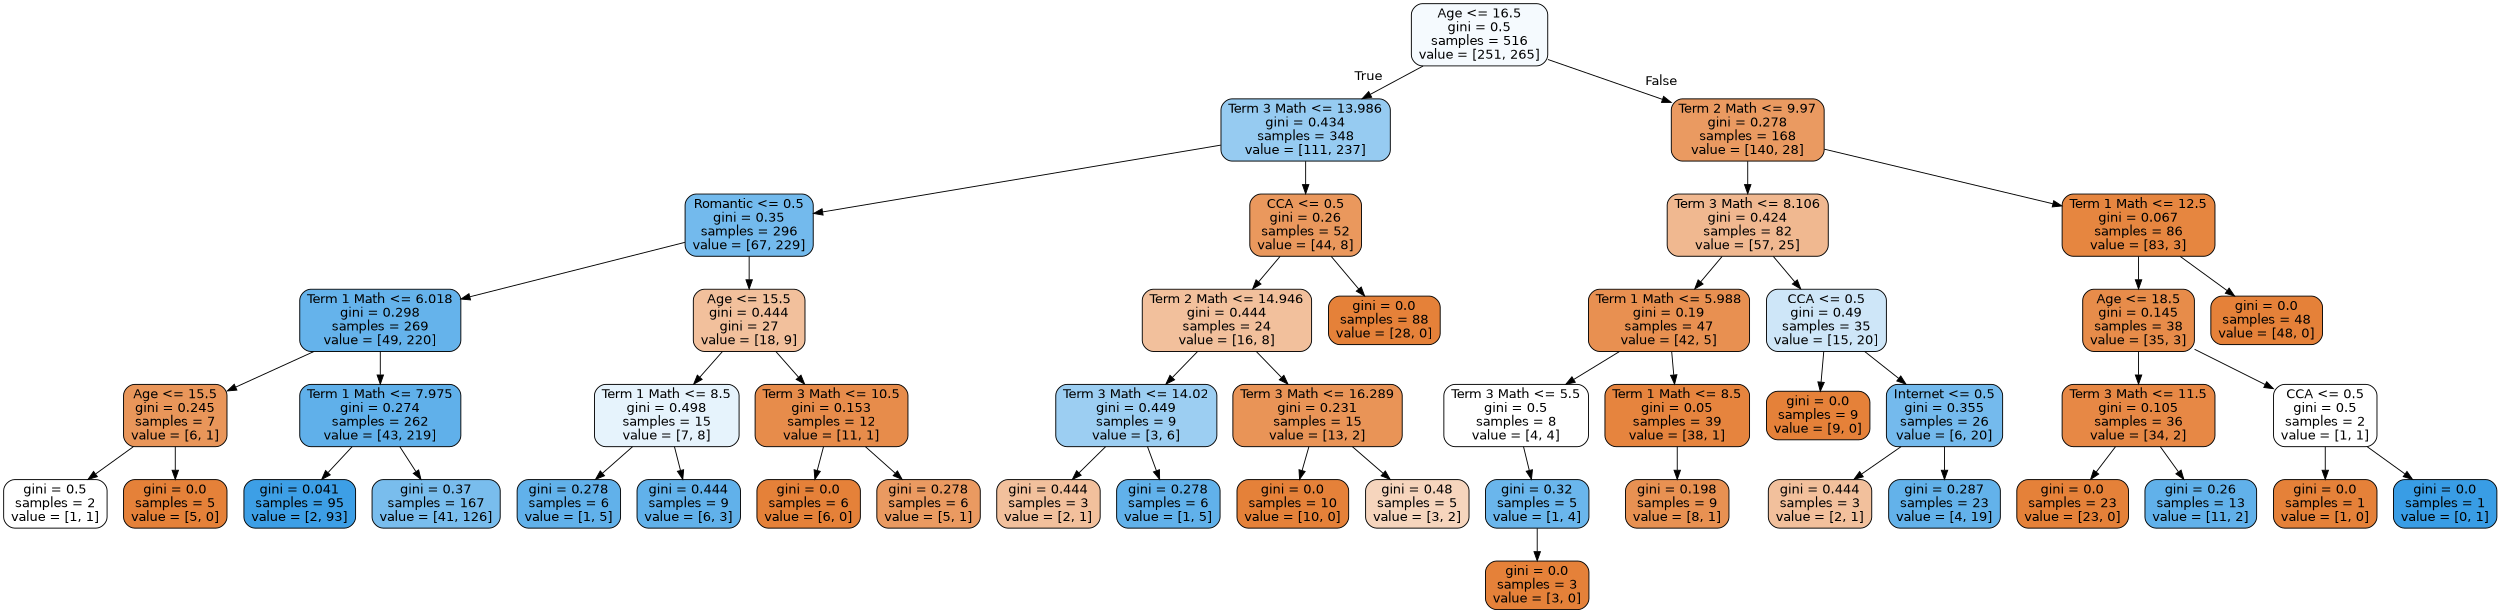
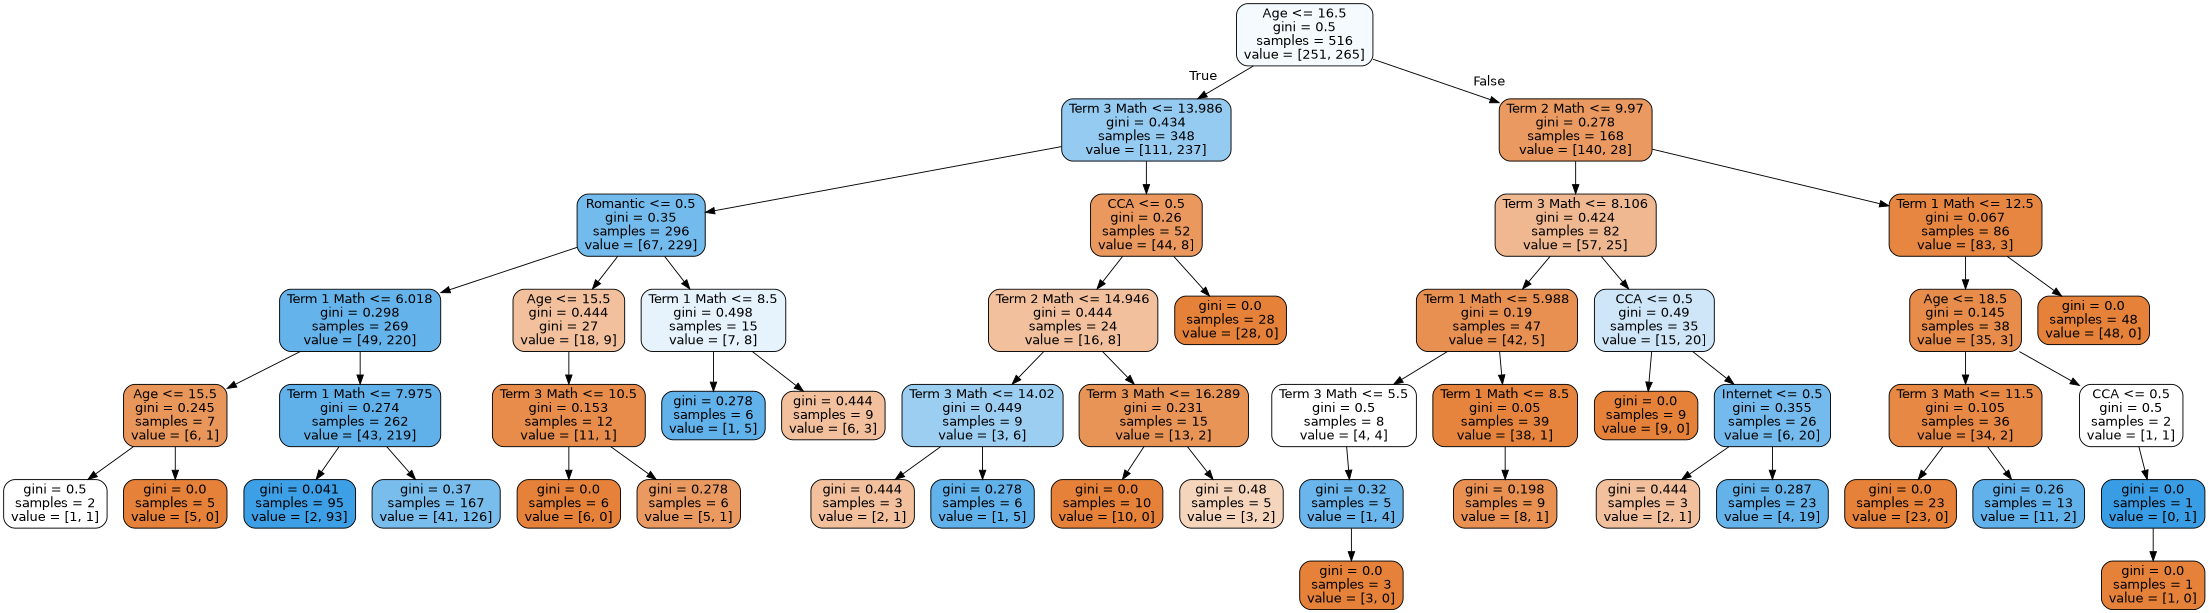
node "gini = 0.0 samples = 88 value = [28, 0]": label "gini = 0.0 samples = 88 value = [28, 0]" -> "gini = 0.0 samples = 28 value = [28, 0]"
edge "Age <= 15.5 gini = 0.444 gini = 27 value = [18, 9]" -> "Term 1 Math <= 8.5 gini = 0.498 samples = 15 value = [7, 8]": now "Romantic <= 0.5 gini = 0.35 samples = 296 value = [67, 229]" -> "Term 1 Math <= 8.5 gini = 0.498 samples = 15 value = [7, 8]"
edge "CCA <= 0.5 gini = 0.5 samples = 2 value = [1, 1]" -> "gini = 0.0 samples = 1 value = [1, 0]": now "gini = 0.0 samples = 1 value = [0, 1]" -> "gini = 0.0 samples = 1 value = [1, 0]"
node "gini = 0.444 samples = 9 value = [6, 3]": fillcolor #61b1ea -> #f2c09c
